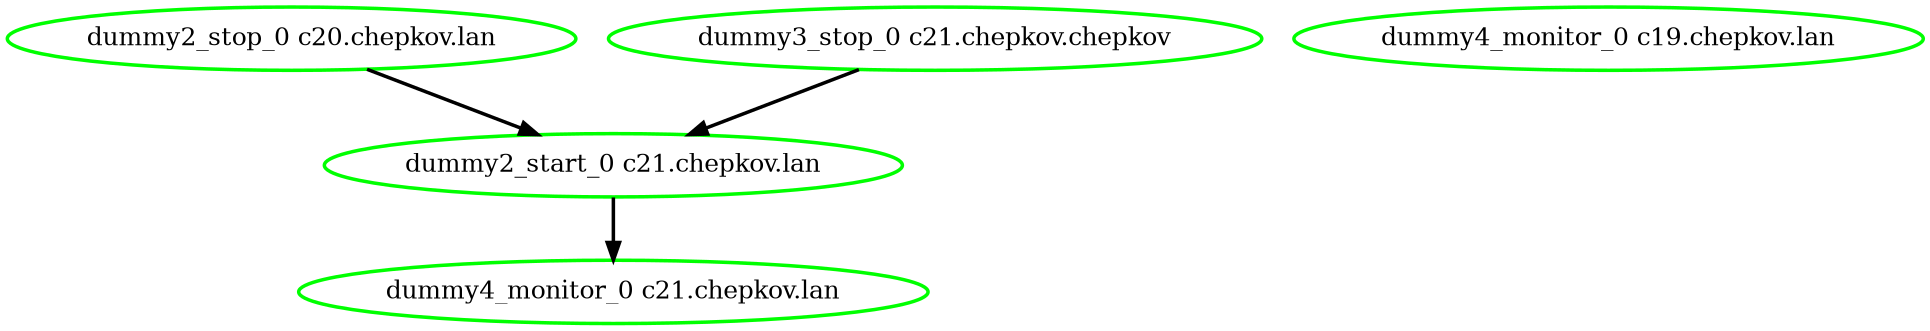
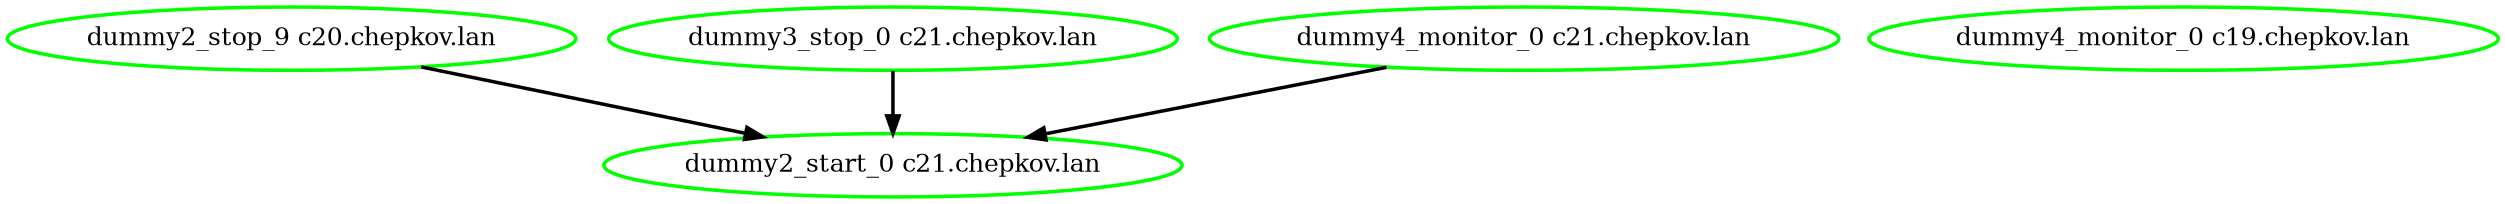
node "dummy2_stop_0 c20.chepkov.lan": label "dummy2_stop_0 c20.chepkov.lan" -> "dummy2_stop_9 c20.chepkov.lan"
node "dummy3_stop_0 c21.chepkov.chepkov": label "dummy3_stop_0 c21.chepkov.chepkov" -> "dummy3_stop_0 c21.chepkov.lan"
edge "dummy2_start_0 c21.chepkov.lan" -> "dummy4_monitor_0 c21.chepkov.lan": reversed
